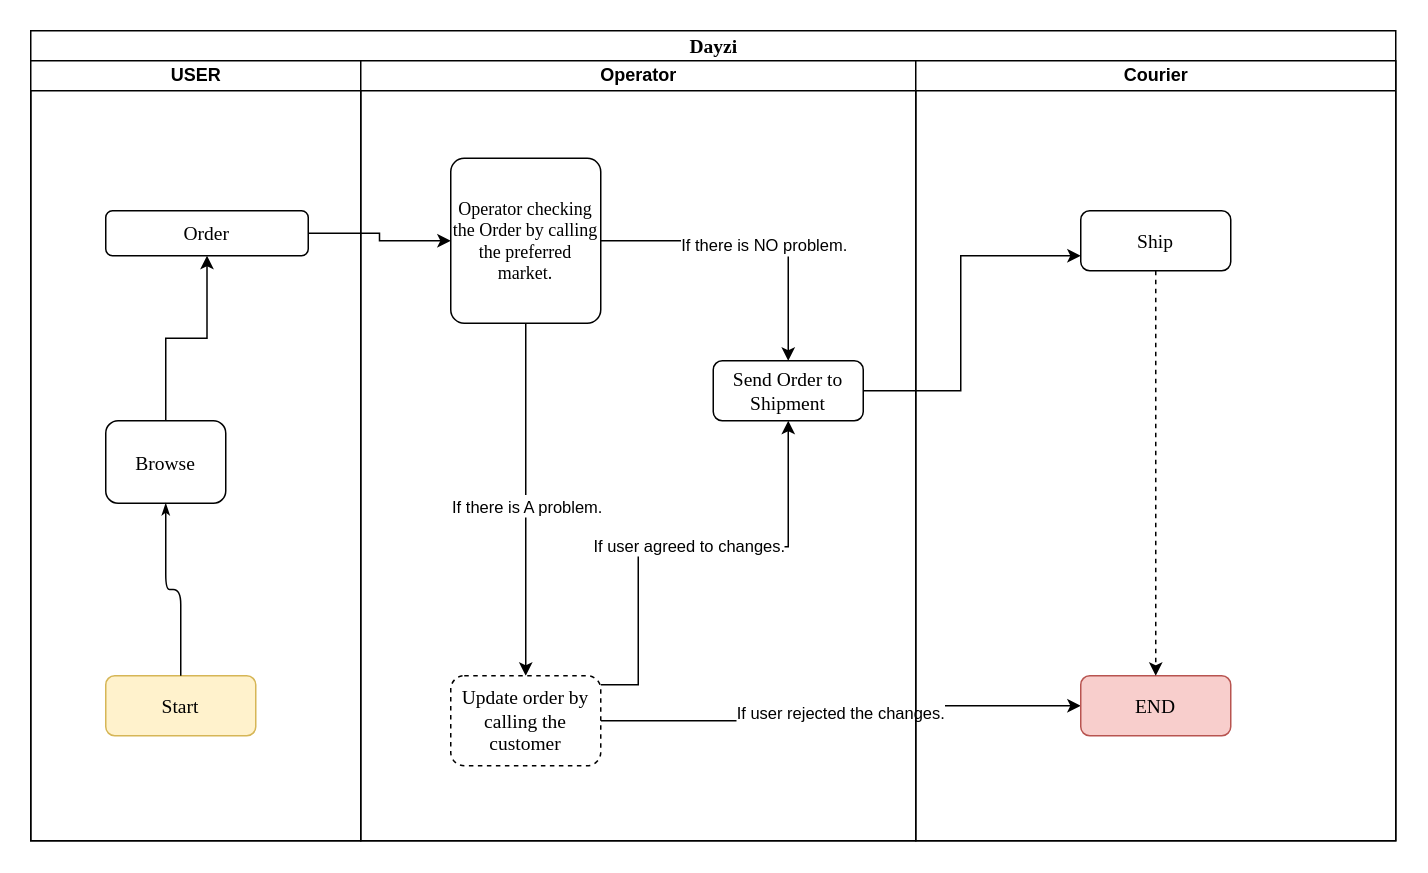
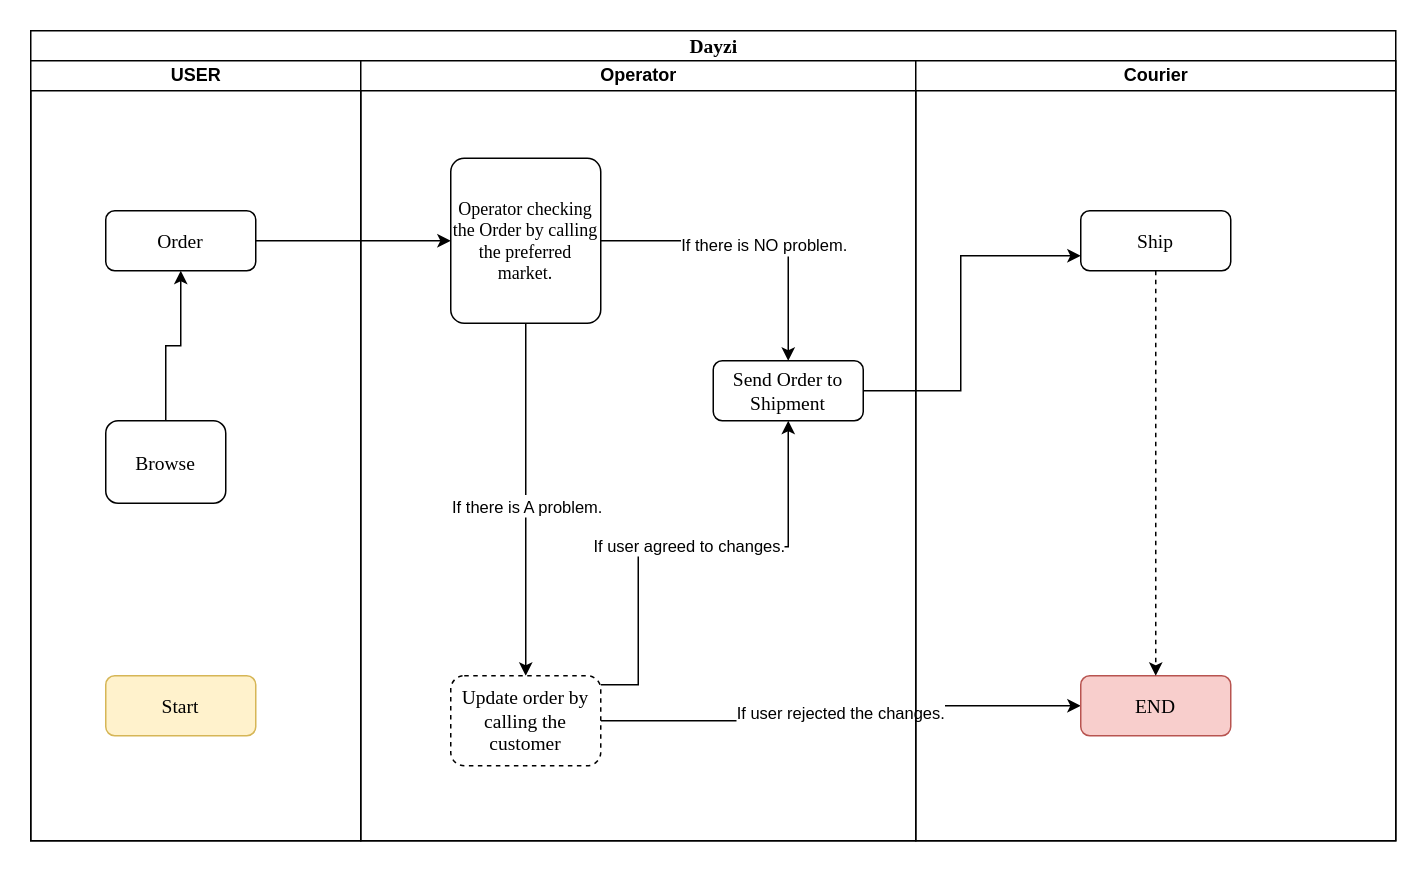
node "Order": size 203x45 -> 150x60
edge "Start" -> "Browse": removed
